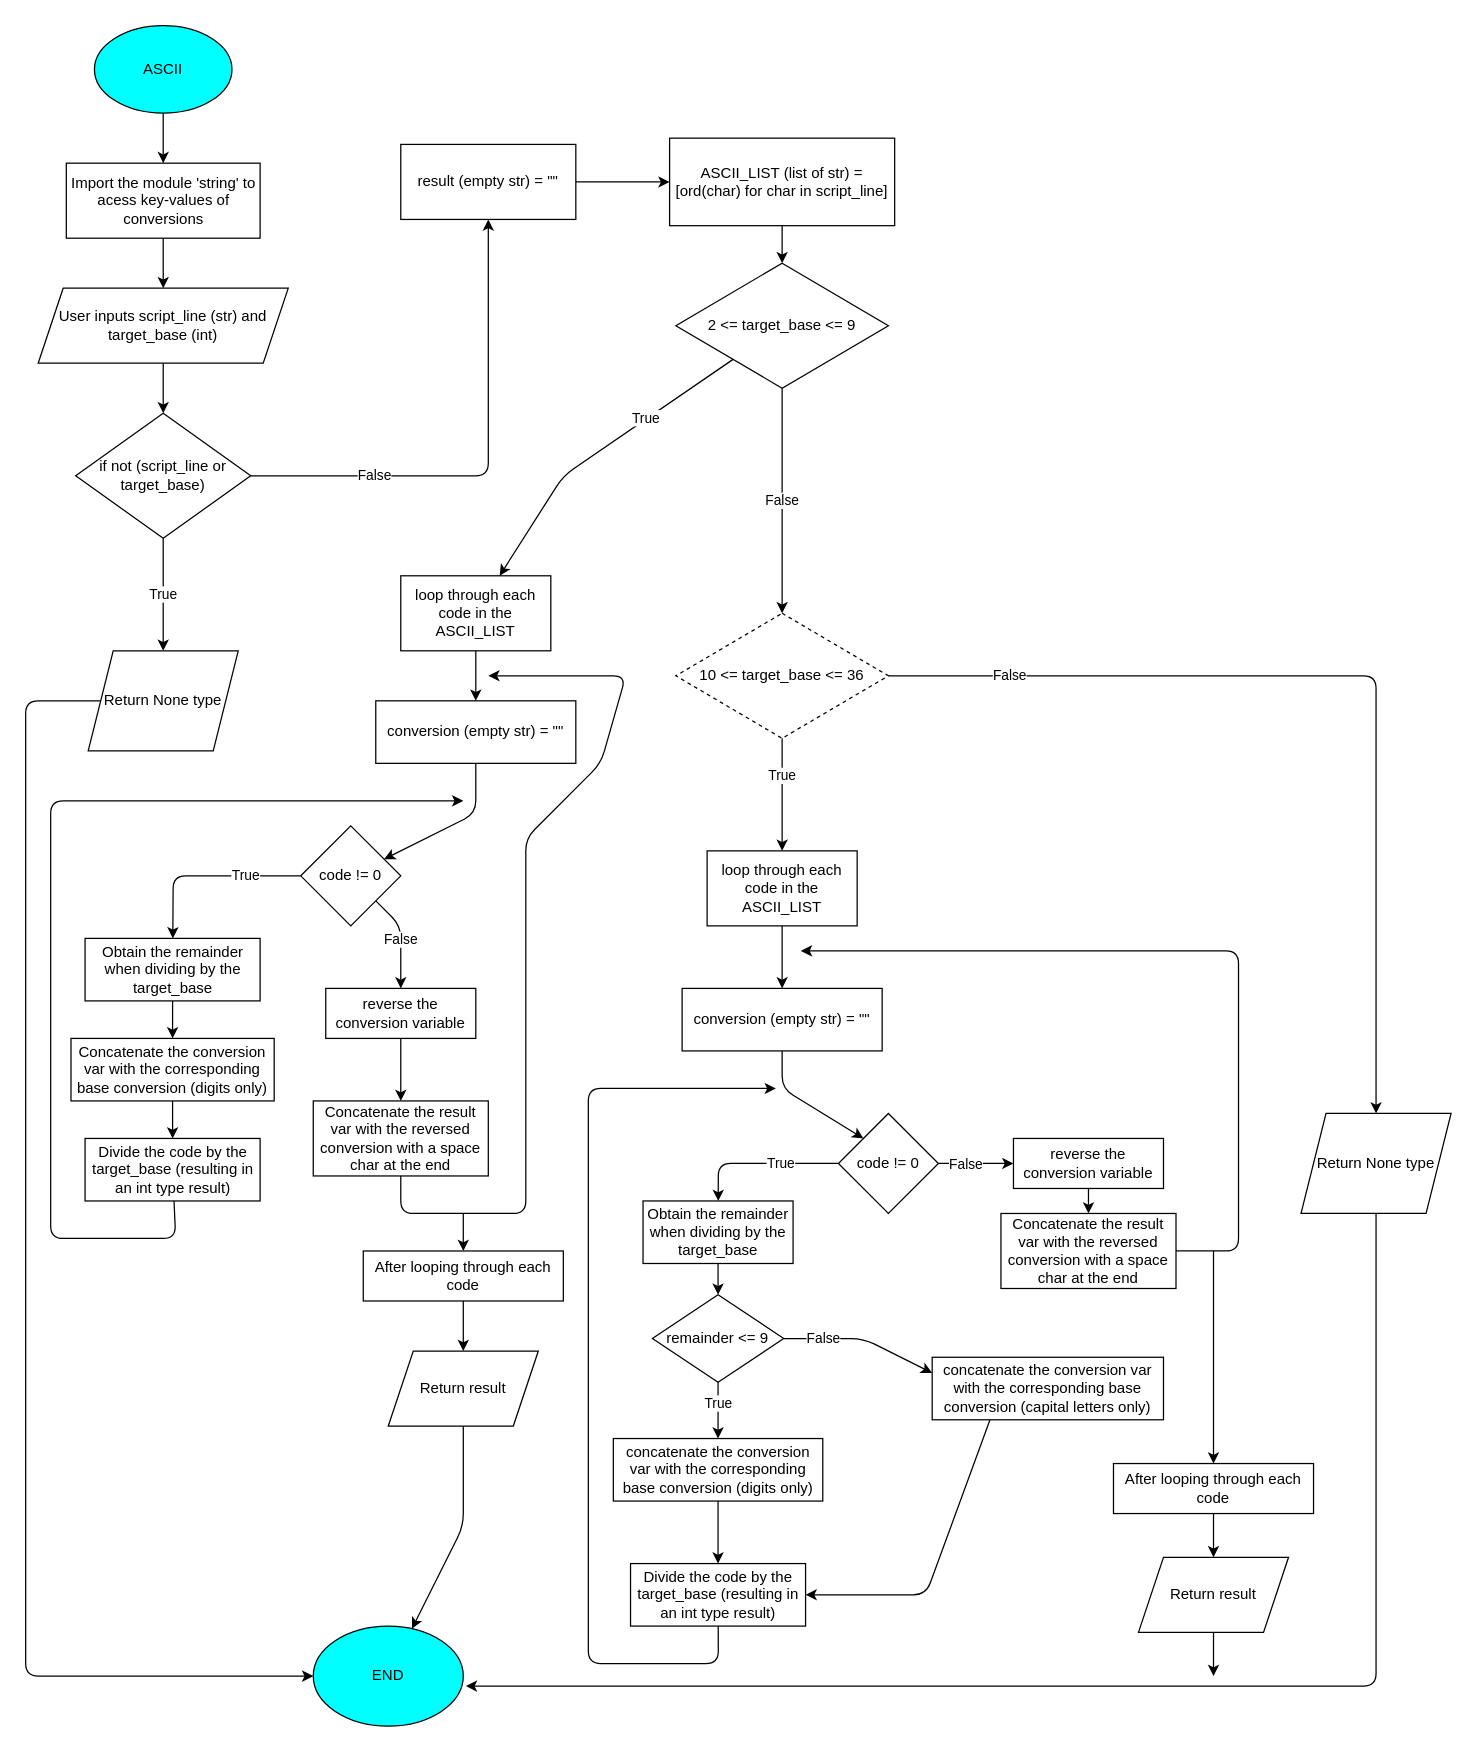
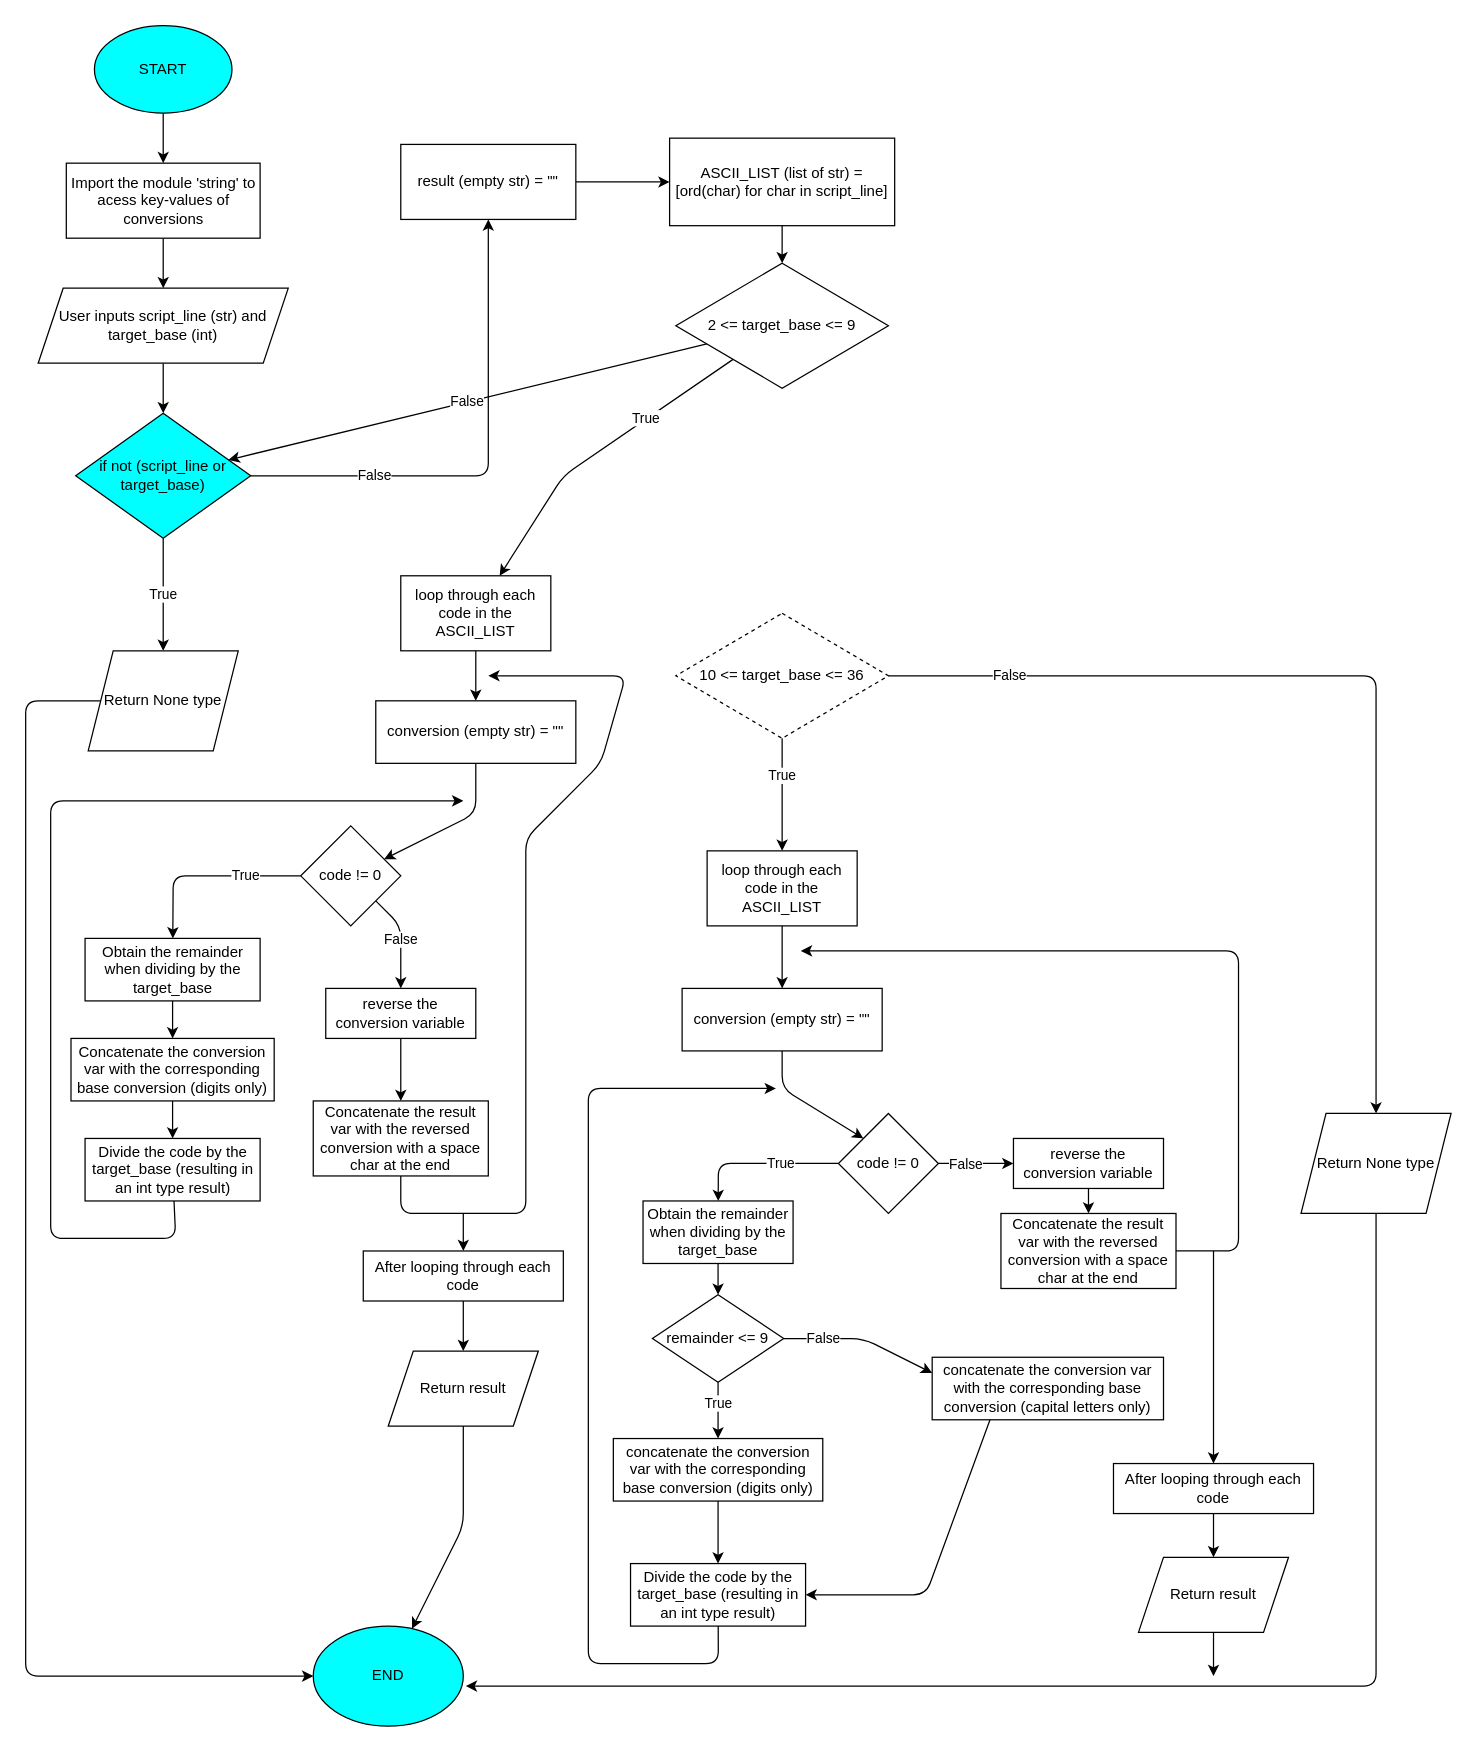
node "ASCII": label "ASCII" -> "START"
node "if not (script_line or target_base)": fillcolor #ffffff -> #00ffff
edge "2 <= target_base <= 9" -> "10 <= target_base <= 36": now "2 <= target_base <= 9" -> "if not (script_line or target_base)"
